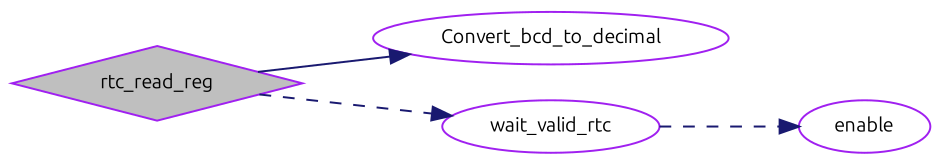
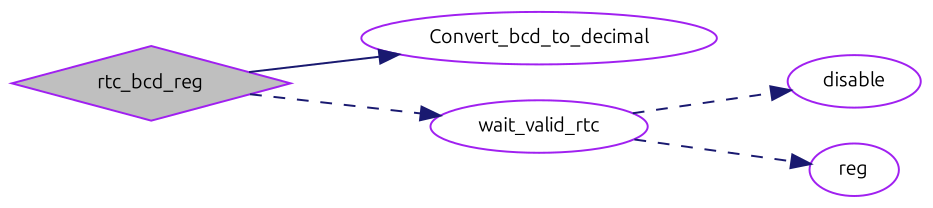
node "disable": added
node "rtc_read_reg": label "rtc_read_reg" -> "rtc_bcd_reg"
node "enable": label "enable" -> "reg"
